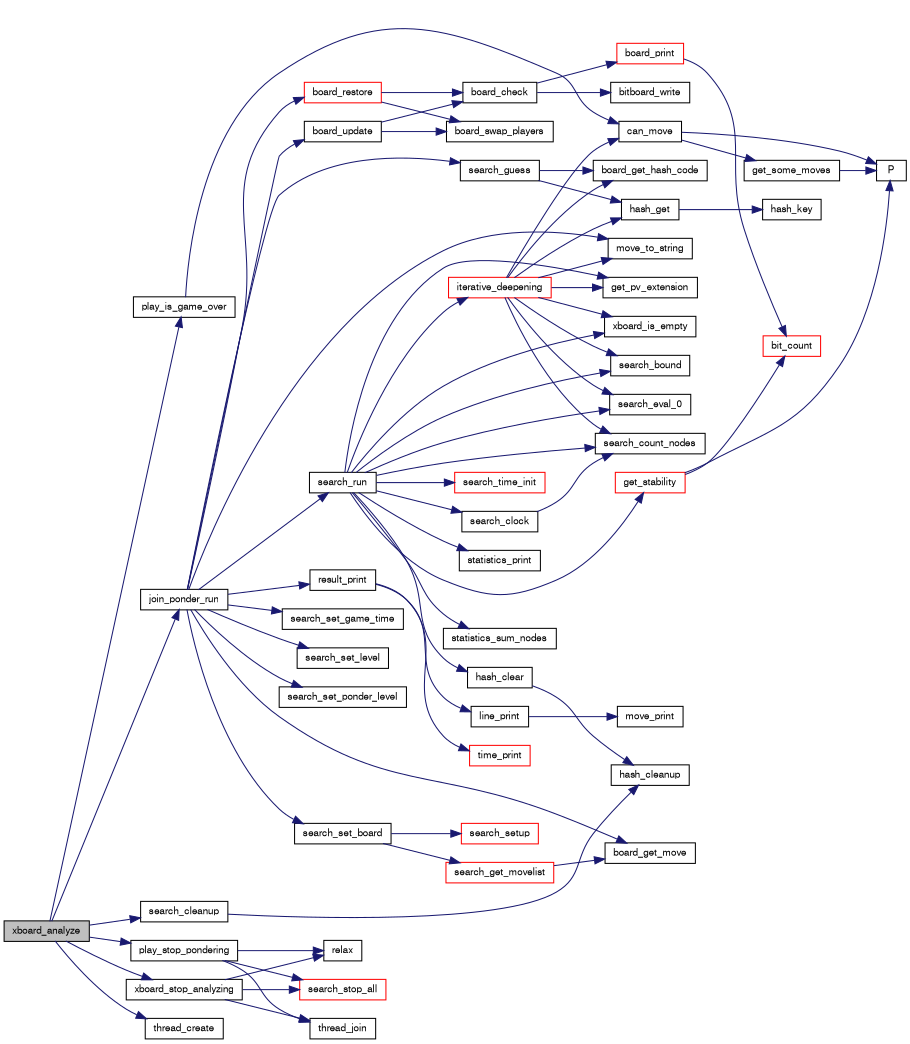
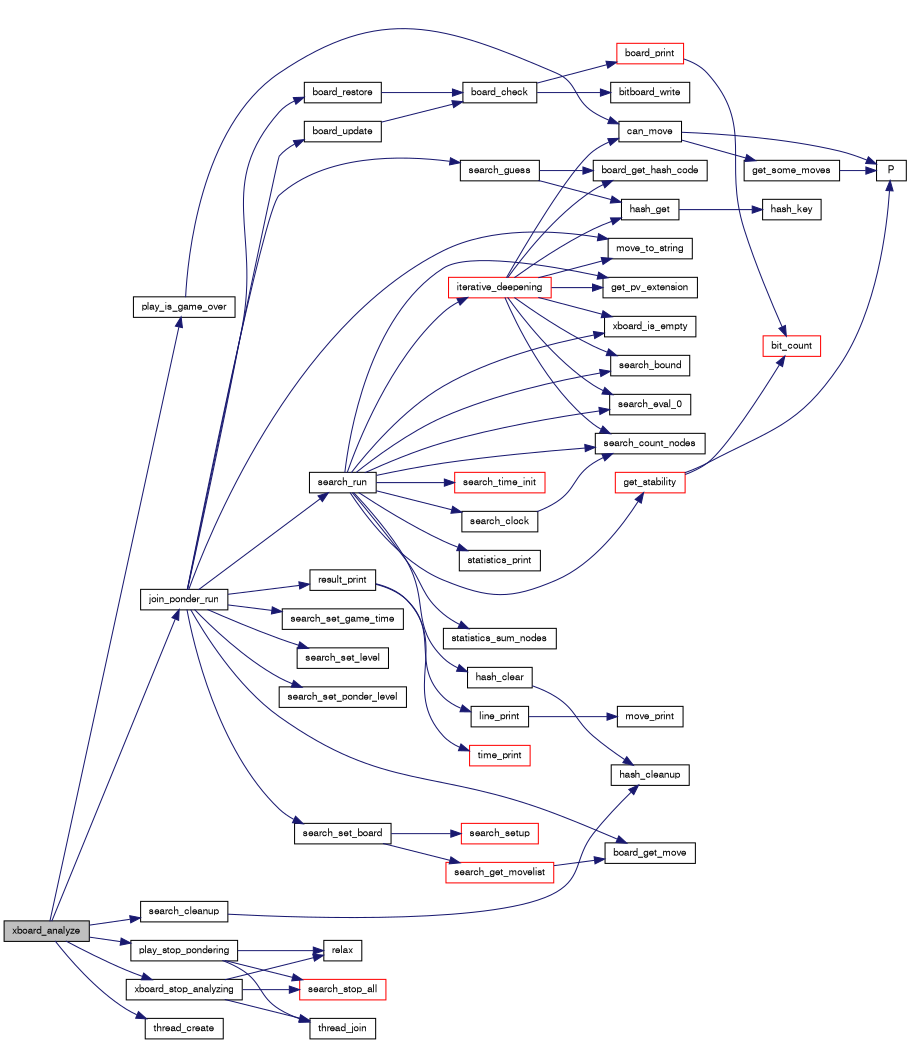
node "board_restore": color red -> black
node "board_swap_players": removed
